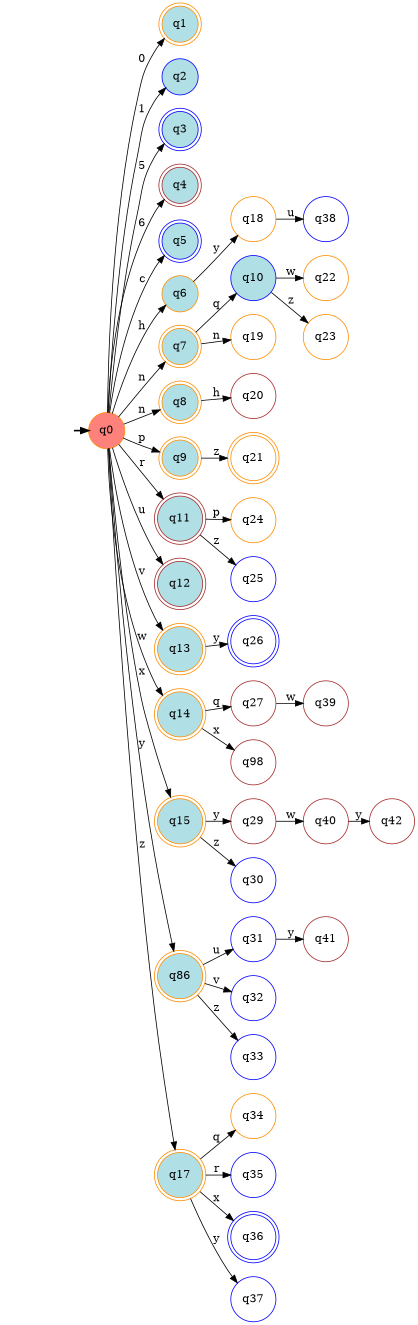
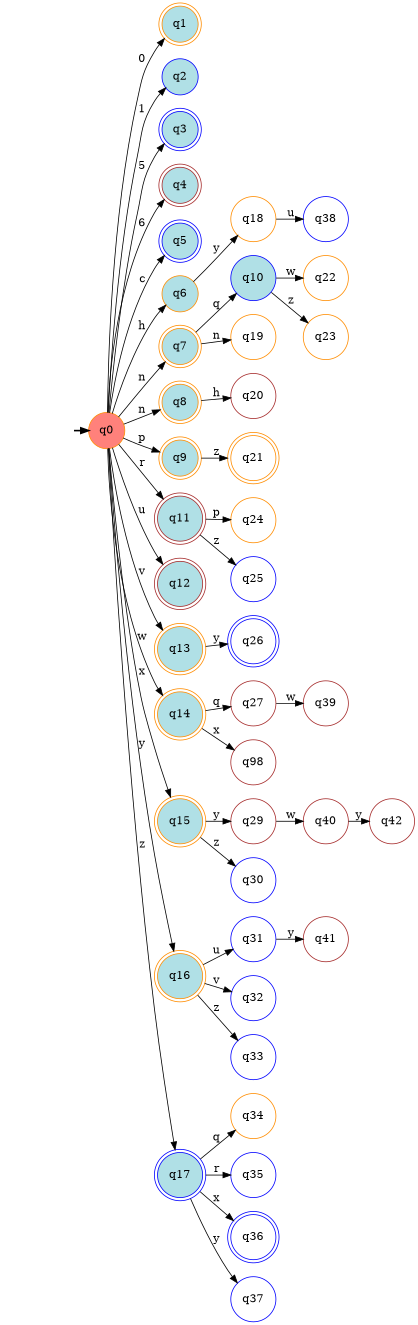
node "q86": label "q86" -> "q16"
node "q17": color darkorange -> blue
